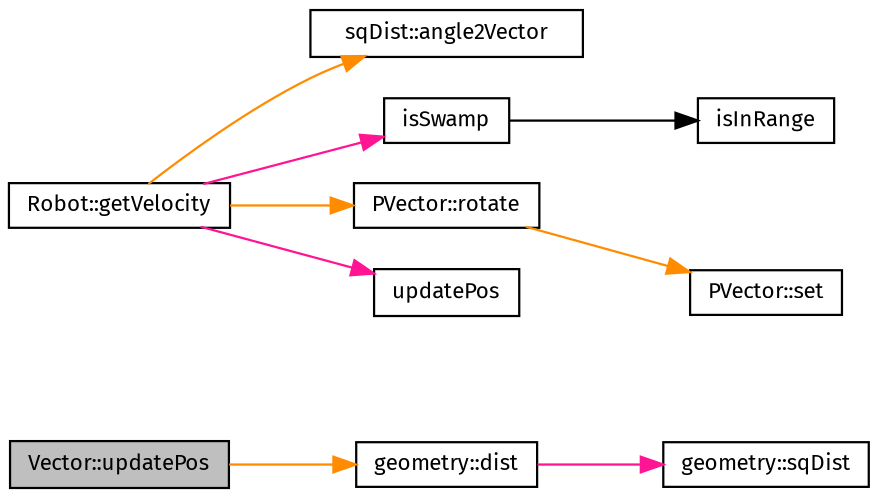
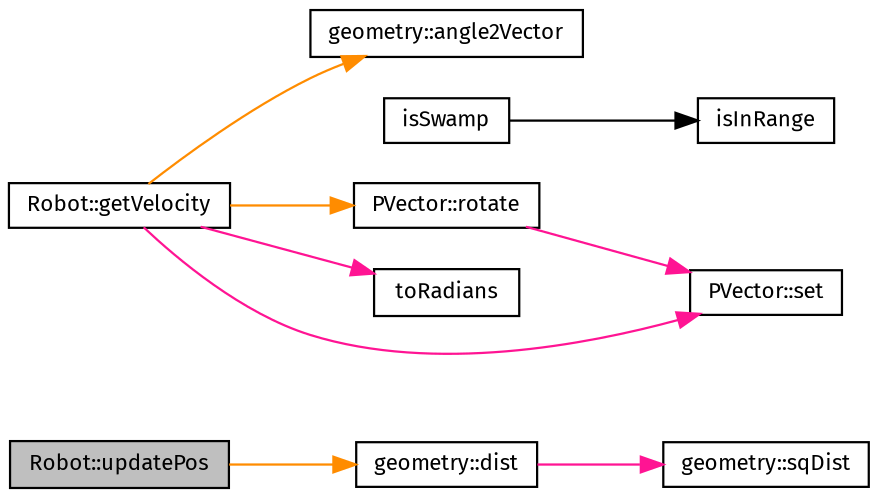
node "sqDist::angle2Vector": label "sqDist::angle2Vector" -> "geometry::angle2Vector"
edge "Robot::getVelocity" -> "isSwamp": now "Robot::getVelocity" -> "PVector::set"
edge "PVector::rotate" -> "PVector::set": color darkorange -> deeppink
node "updatePos": label "updatePos" -> "toRadians"
node "Vector::updatePos": label "Vector::updatePos" -> "Robot::updatePos"
